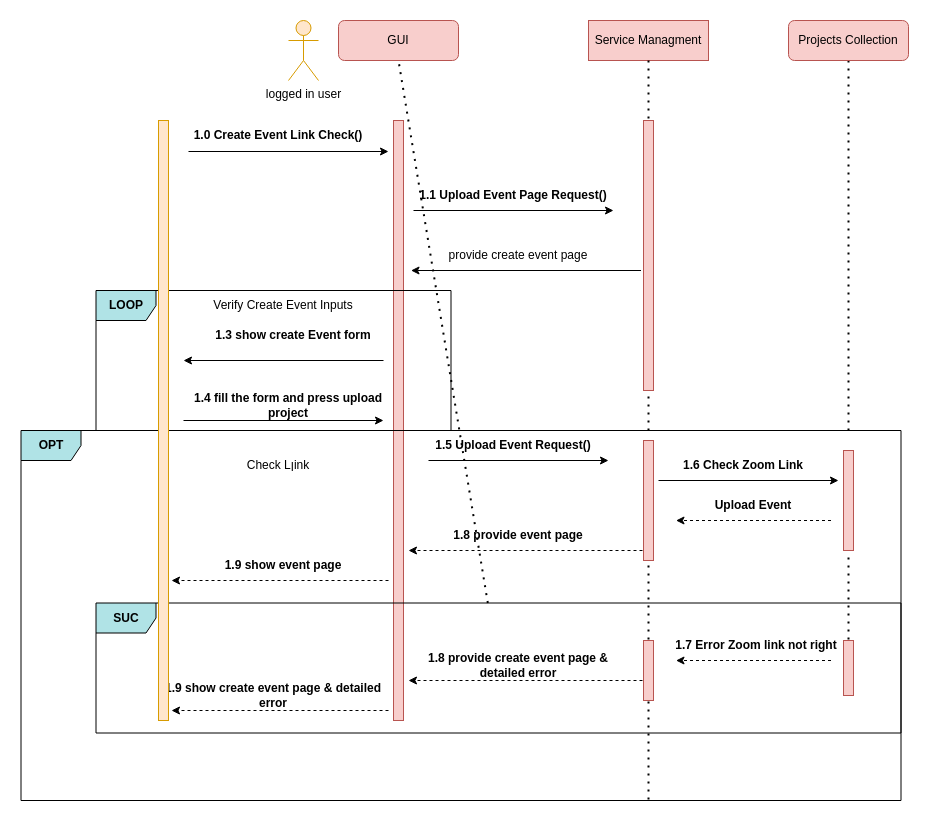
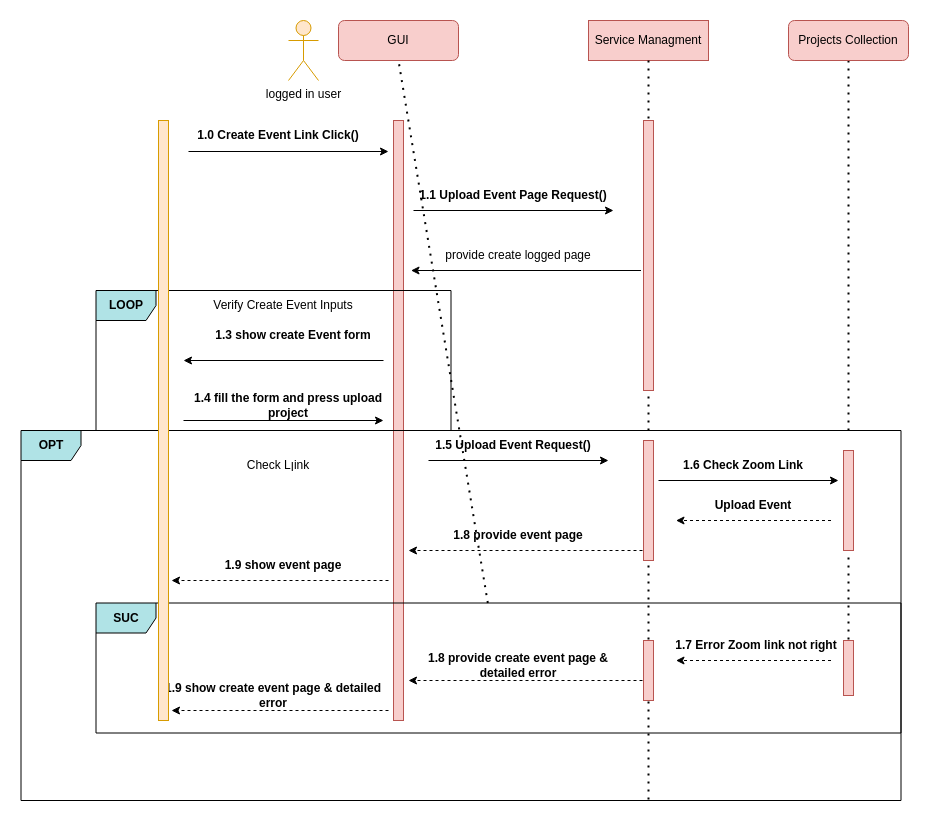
node "1.0 Create Event Link Check()": label "1.0 Create Event Link Check()" -> "1.0 Create Event Link Click()"
node "provide create event page": label "provide create event page" -> "provide create logged page"
